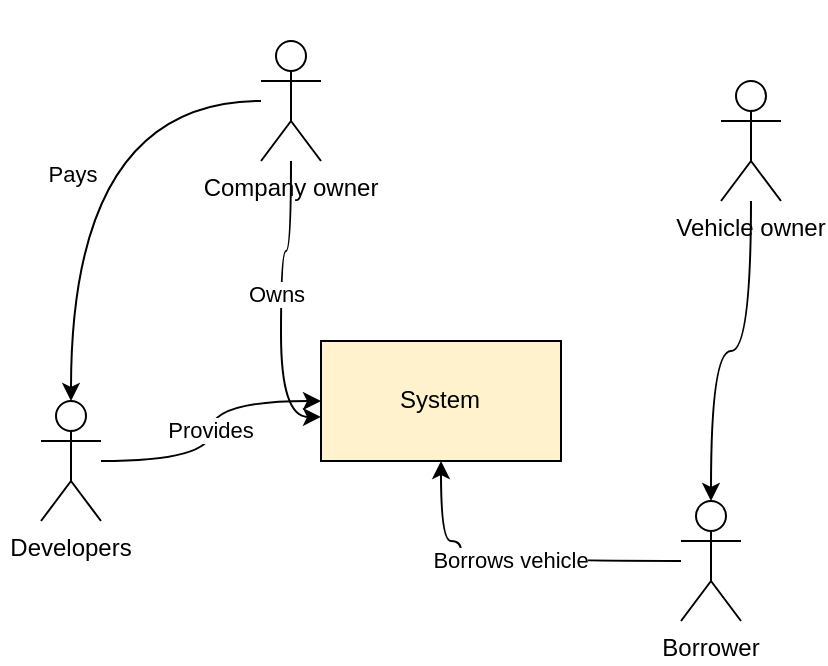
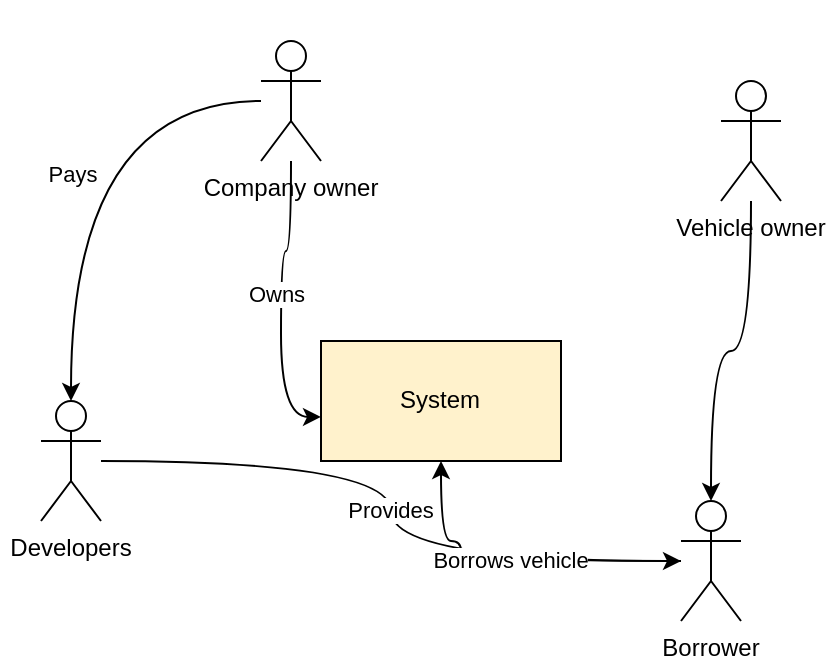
edge "Developers" -> "System": now "Developers" -> "Borrower"
